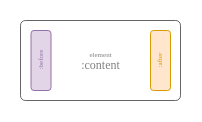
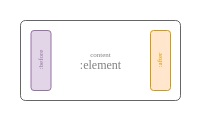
node "element": label "element" -> "content"
node ":content": label ":content" -> ":element"
